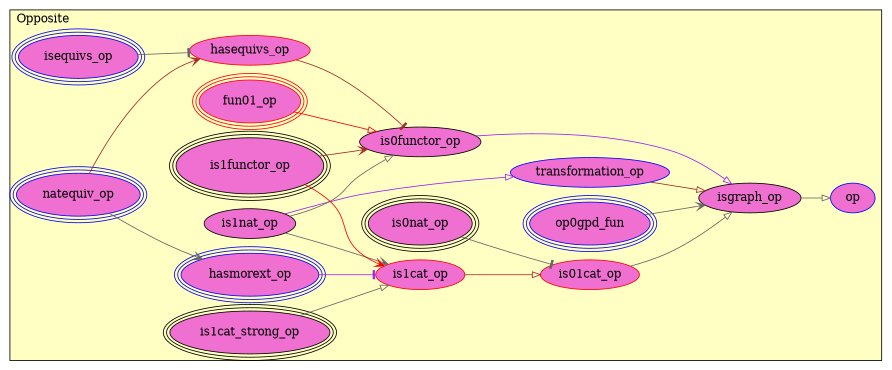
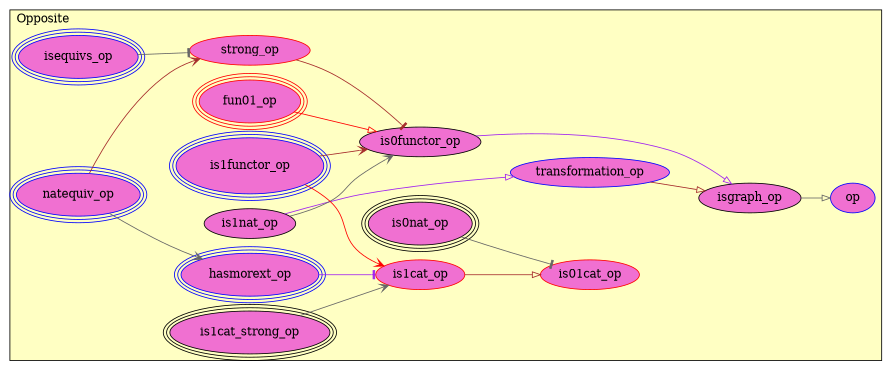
node "hasequivs_op": label "hasequivs_op" -> "strong_op"
node "is1functor_op": color black -> blue
edge "is1nat_op" -> "is0functor_op": arrowhead onormal -> vee
node "op0gpd_fun": removed
edge "is1nat_op" -> "is1cat_op": removed
edge "is01cat_op" -> "isgraph_op": removed
edge "is1cat_strong_op" -> "is1cat_op": arrowhead onormal -> vee
